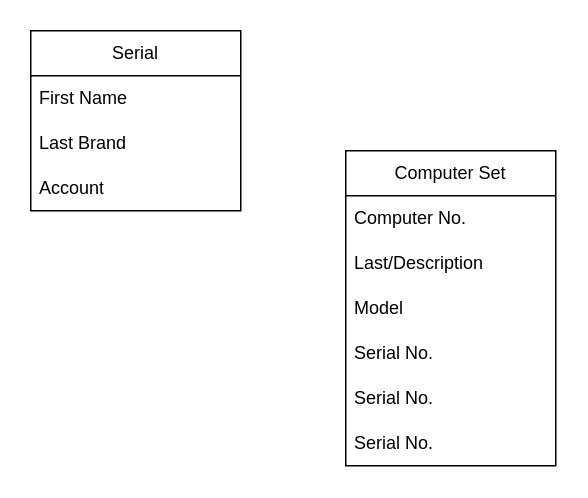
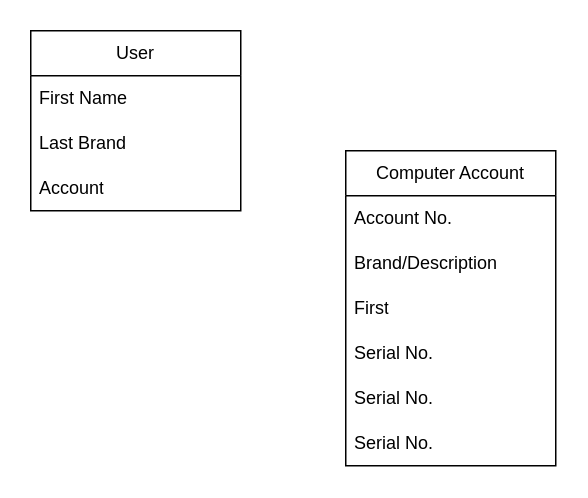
node "Serial": label "Serial" -> "User"
node "Computer Set": label "Computer Set" -> "Computer Account"
node "Computer No.": label "Computer No." -> "Account No."
node "Last/Description": label "Last/Description" -> "Brand/Description"
node "Model": label "Model" -> "First"
